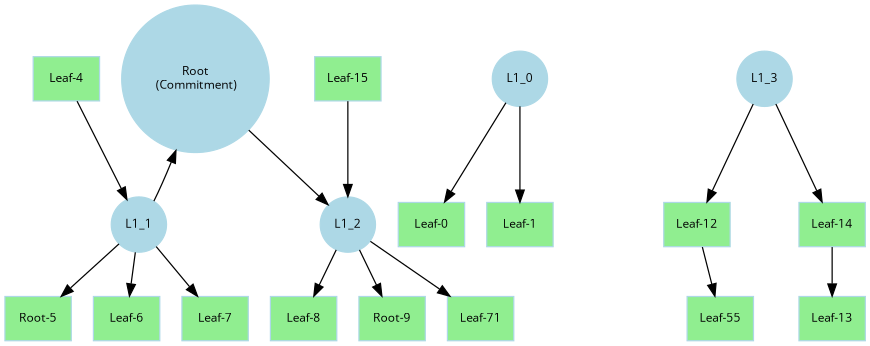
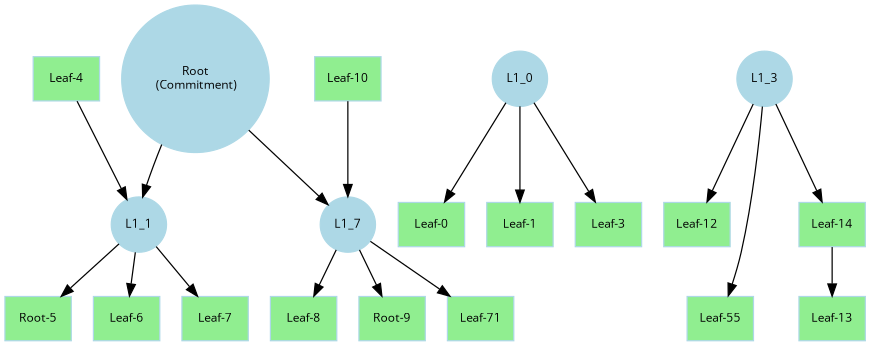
node "Leaf-15": label "Leaf-15" -> "Leaf-10"
edge "L1_1" -> "Root (Commitment)": reversed
node "L1_2": label "L1_2" -> "L1_7"
node "Leaf-3": added
edge "Leaf-12" -> "Leaf-55": now "L1_3" -> "Leaf-55"
